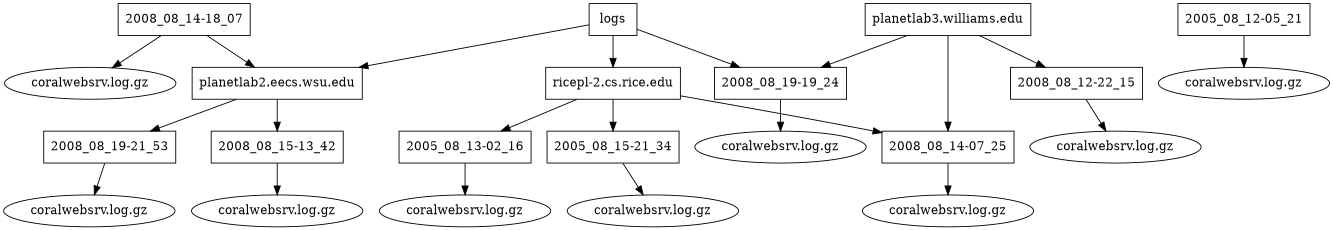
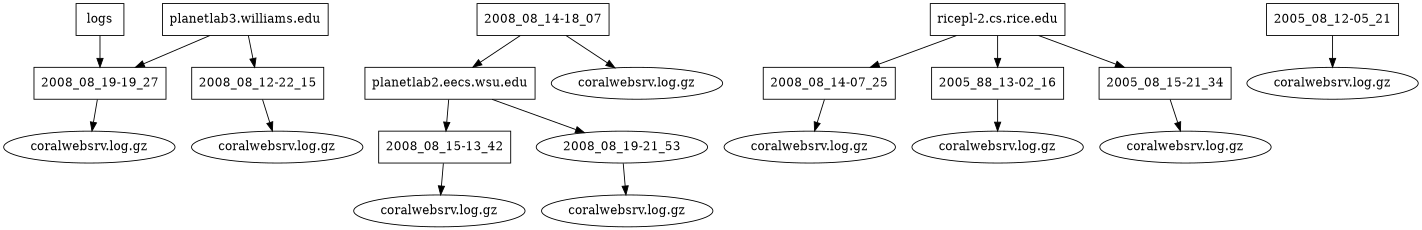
edge "logs" -> "planetlab2.eecs.wsu.edu": removed
edge "logs" -> "ricepl-2.cs.rice.edu": removed
edge "planetlab3.williams.edu" -> "2008_08_14-07_25": removed
node "2008_08_19-19_24": label "2008_08_19-19_24" -> "2008_08_19-19_27"
node "2008_08_19-21_53": shape box -> ellipse
node "2005_08_13-02_16": label "2005_08_13-02_16" -> "2005_88_13-02_16"
